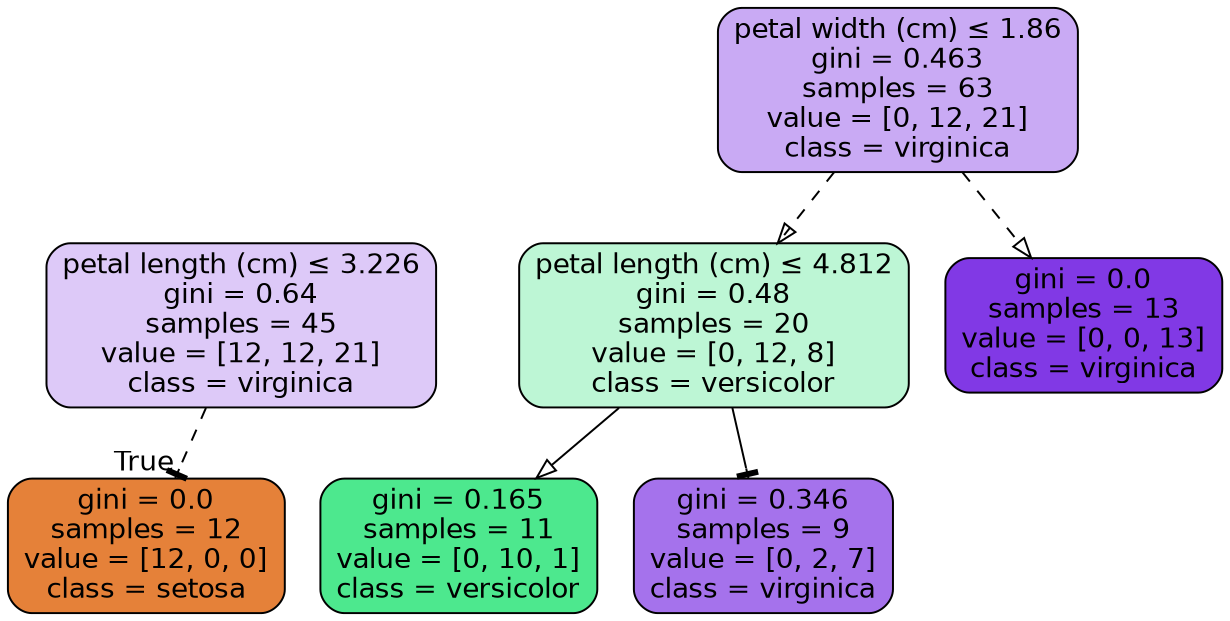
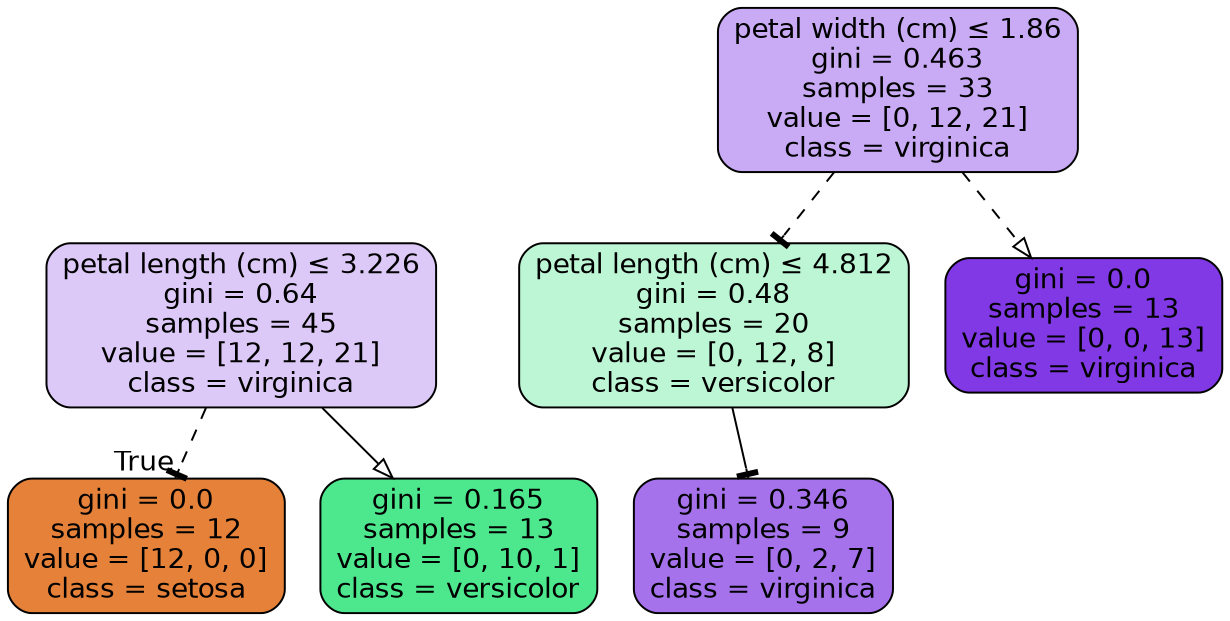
node "petal width (cm) ≤ 1.86": text "samples = 63" -> "samples = 33"
edge "petal width (cm) ≤ 1.86" -> "petal length (cm) ≤ 4.812": arrowhead onormal -> tee
edge "petal length (cm) ≤ 4.812" -> "gini = 0.165": now "petal length (cm) ≤ 3.226" -> "gini = 0.165"
node "gini = 0.165": text "samples = 11" -> "samples = 13"
